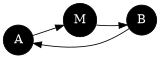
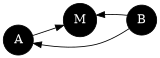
edge "M" -> "B": reversed
